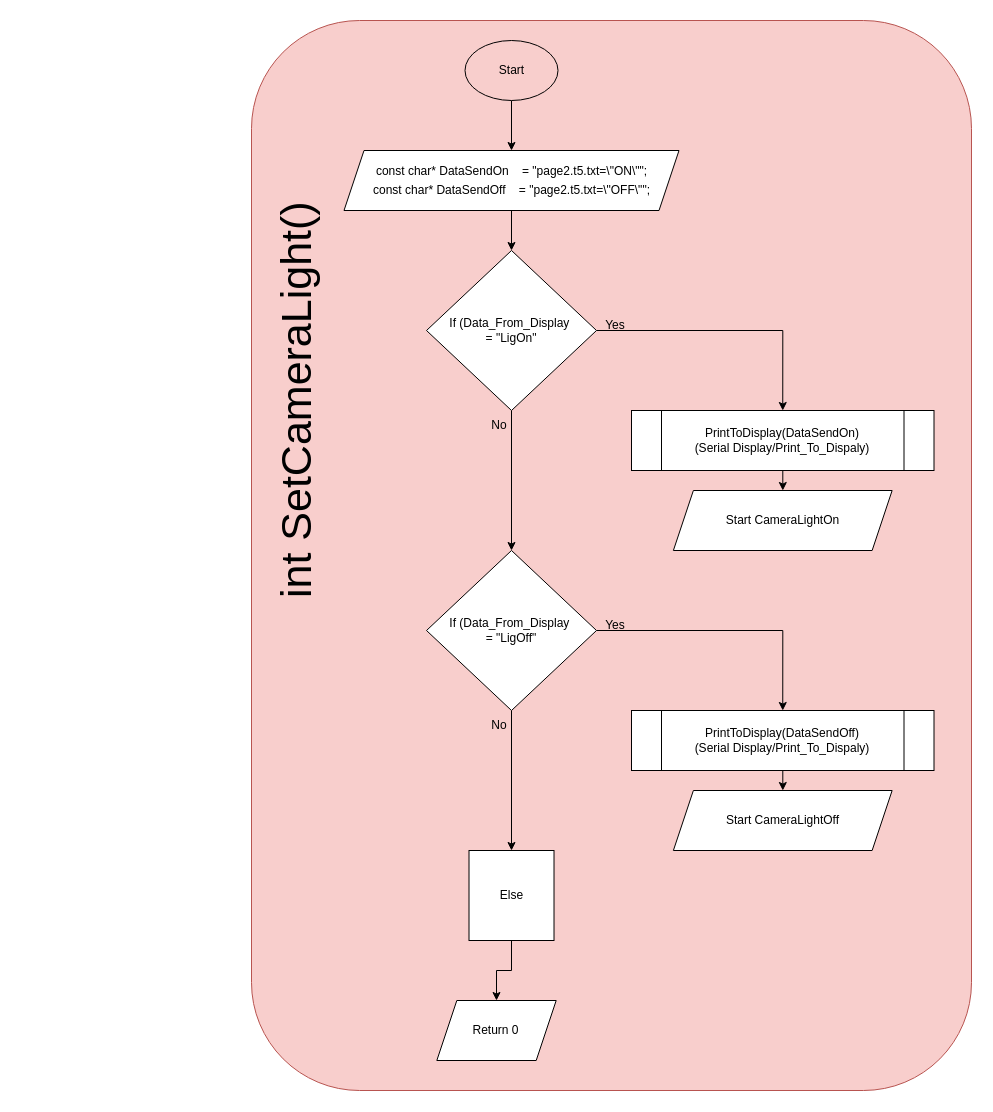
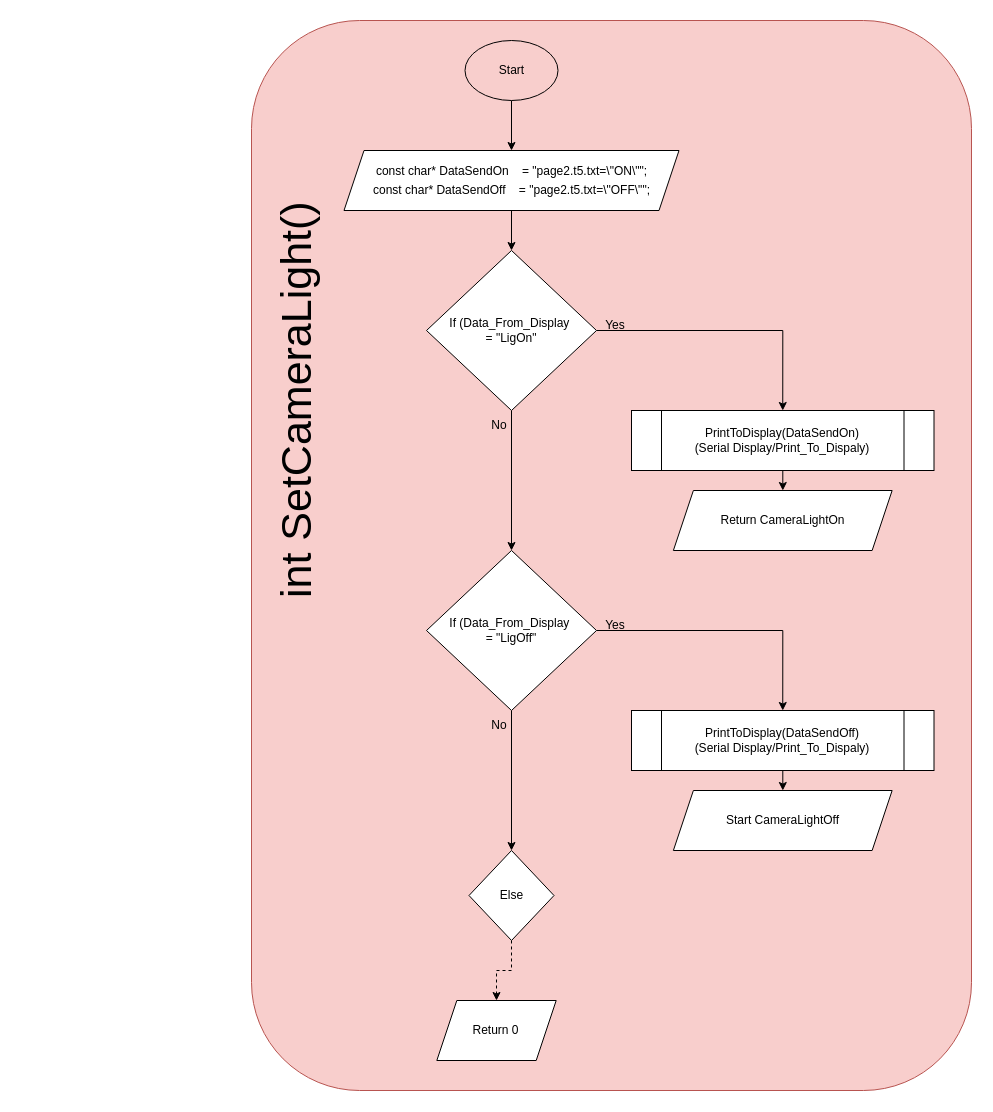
node "Start CameraLightOn": label "Start CameraLightOn" -> "Return CameraLightOn"
node "Else": shape rectangle -> diamond
edge "Else" -> "Return 0": style solid -> dashed
